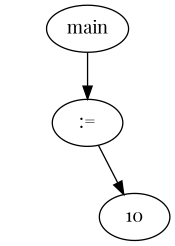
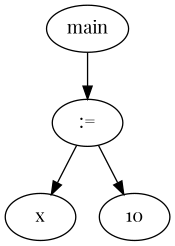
node "x": added
